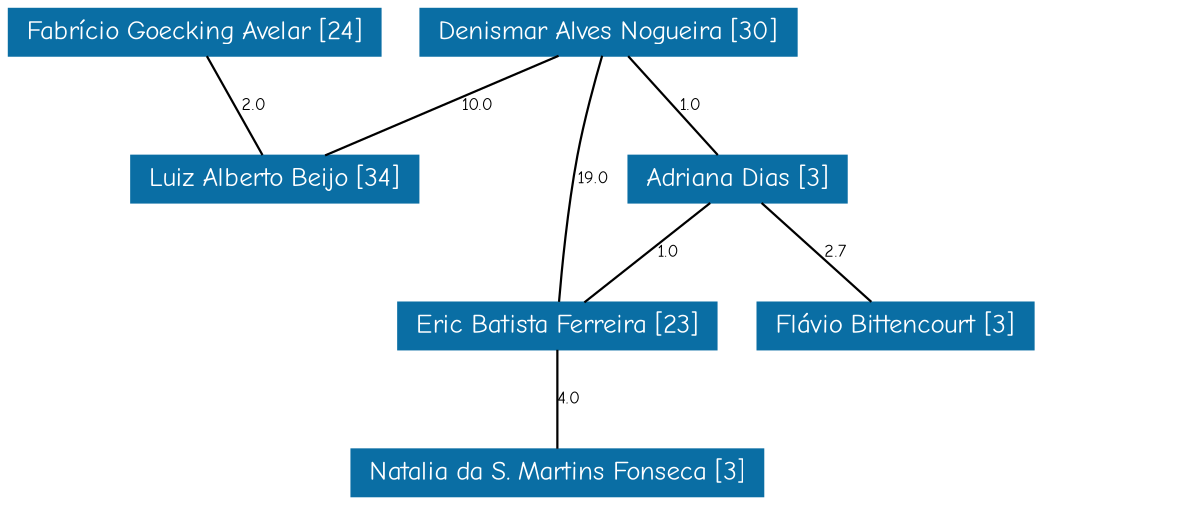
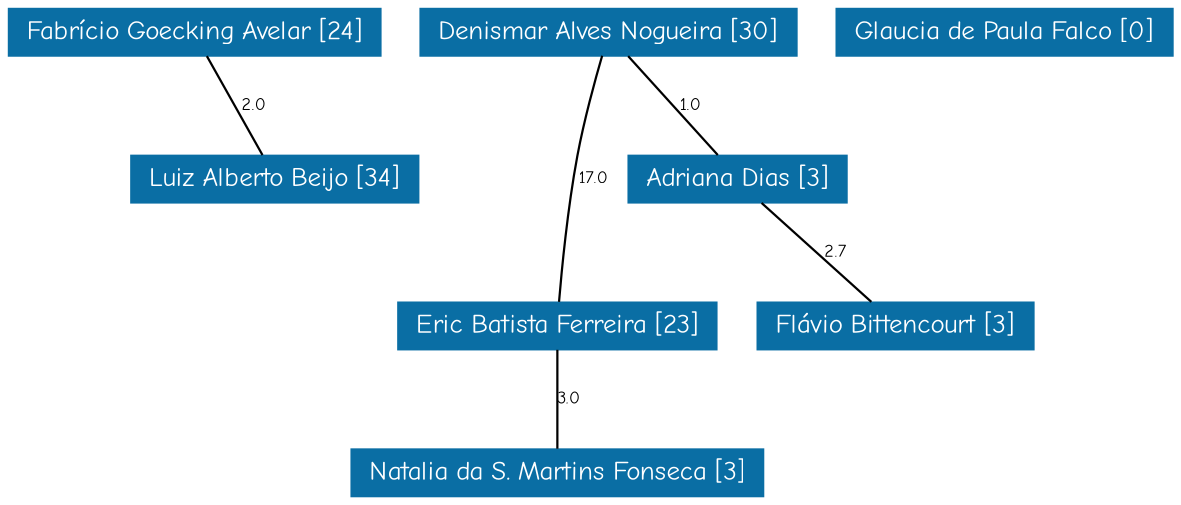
node "Glaucia de Paula Falco [0]": added
edge "Denismar Alves Nogueira [30]" -- "Luiz Alberto Beijo [34]": removed, label "10.0"
edge "Denismar Alves Nogueira [30]" -- "Eric Batista Ferreira [23]": label "19.0" -> "17.0"
edge "Adriana Dias [3]" -- "Eric Batista Ferreira [23]": removed, label "1.0"
edge "Eric Batista Ferreira [23]" -- "Natalia da S. Martins Fonseca [3]": label "4.0" -> "3.0"
